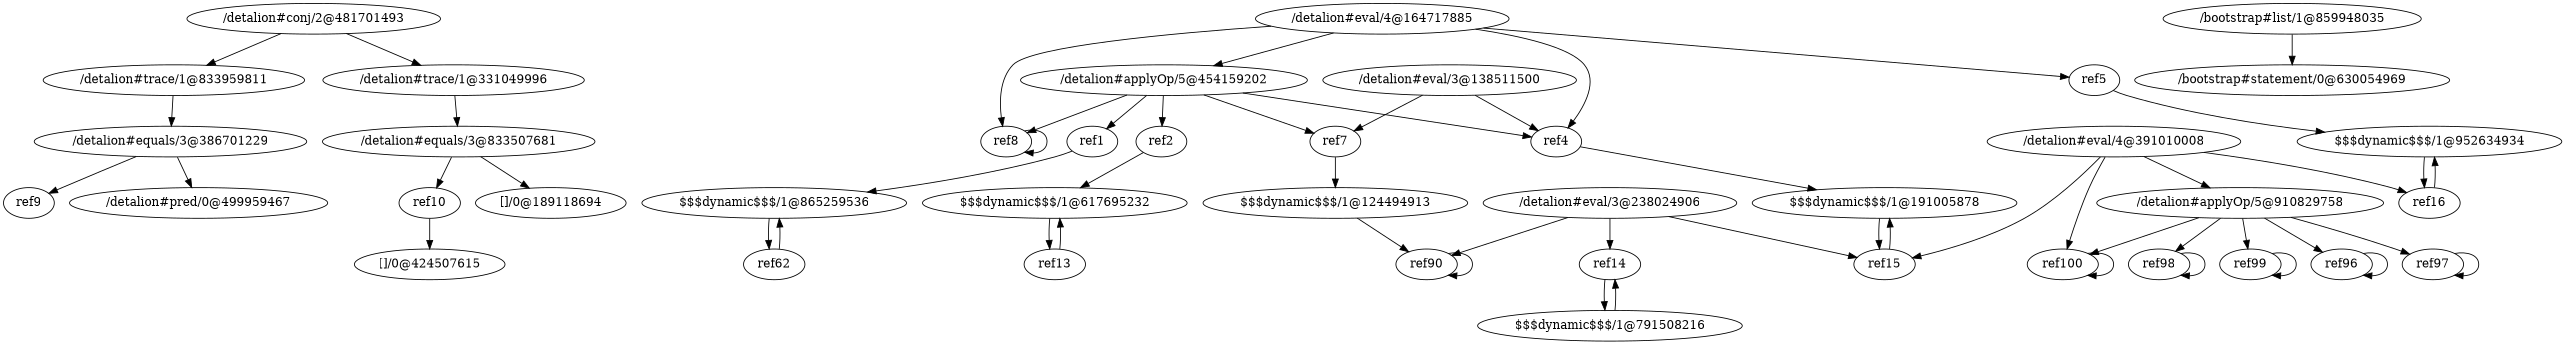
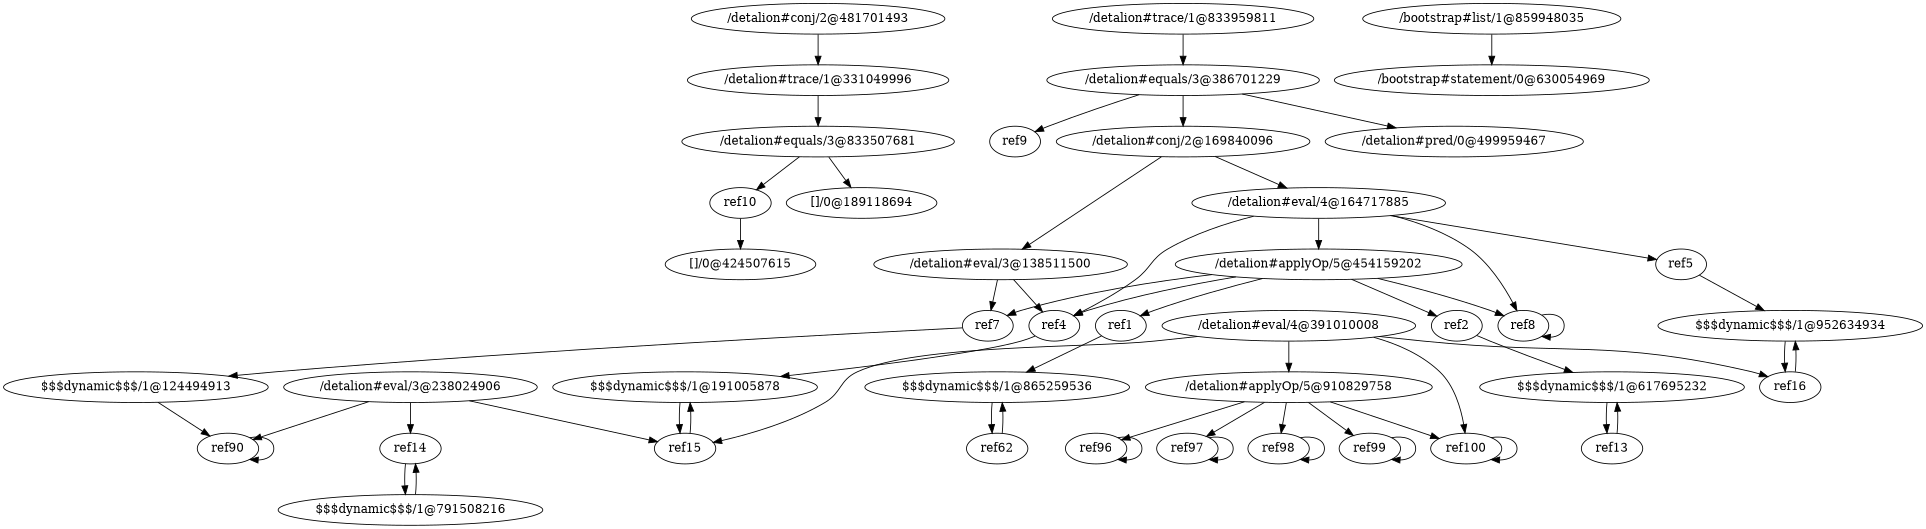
edge "/detalion#conj/2@481701493" -> "/detalion#trace/1@833959811": removed
node "/detalion#conj/2@169840096": added
